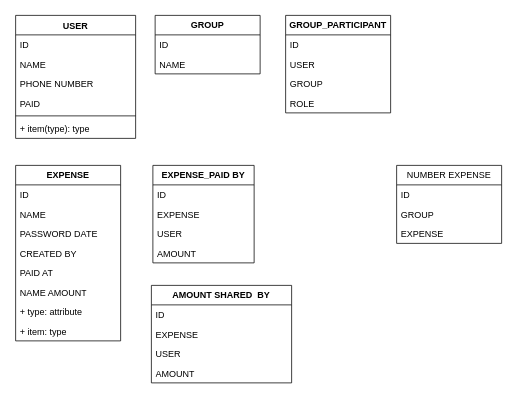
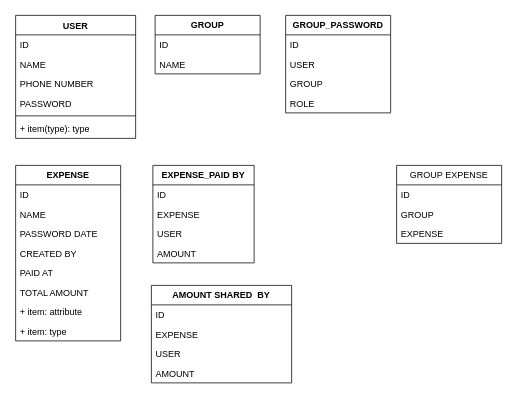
node "GROUP_PARTICIPANT": label "GROUP_PARTICIPANT" -> "GROUP_PASSWORD"
node "PAID": label "PAID" -> "PASSWORD"
node "NUMBER EXPENSE": label "NUMBER EXPENSE" -> "GROUP EXPENSE"
node "NAME AMOUNT": label "NAME AMOUNT" -> "TOTAL AMOUNT"
node "+ type: attribute": label "+ type: attribute" -> "+ item: attribute"
